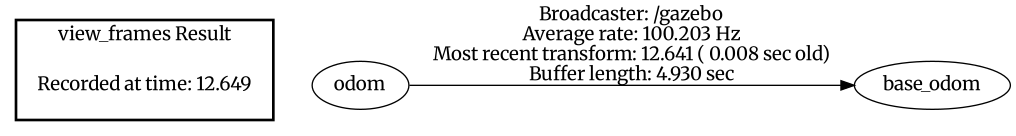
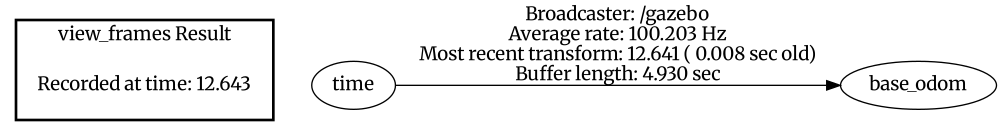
node "Recorded at time: 12.649": label "Recorded at time: 12.649" -> "Recorded at time: 12.643"
node "odom": label "odom" -> "time"
